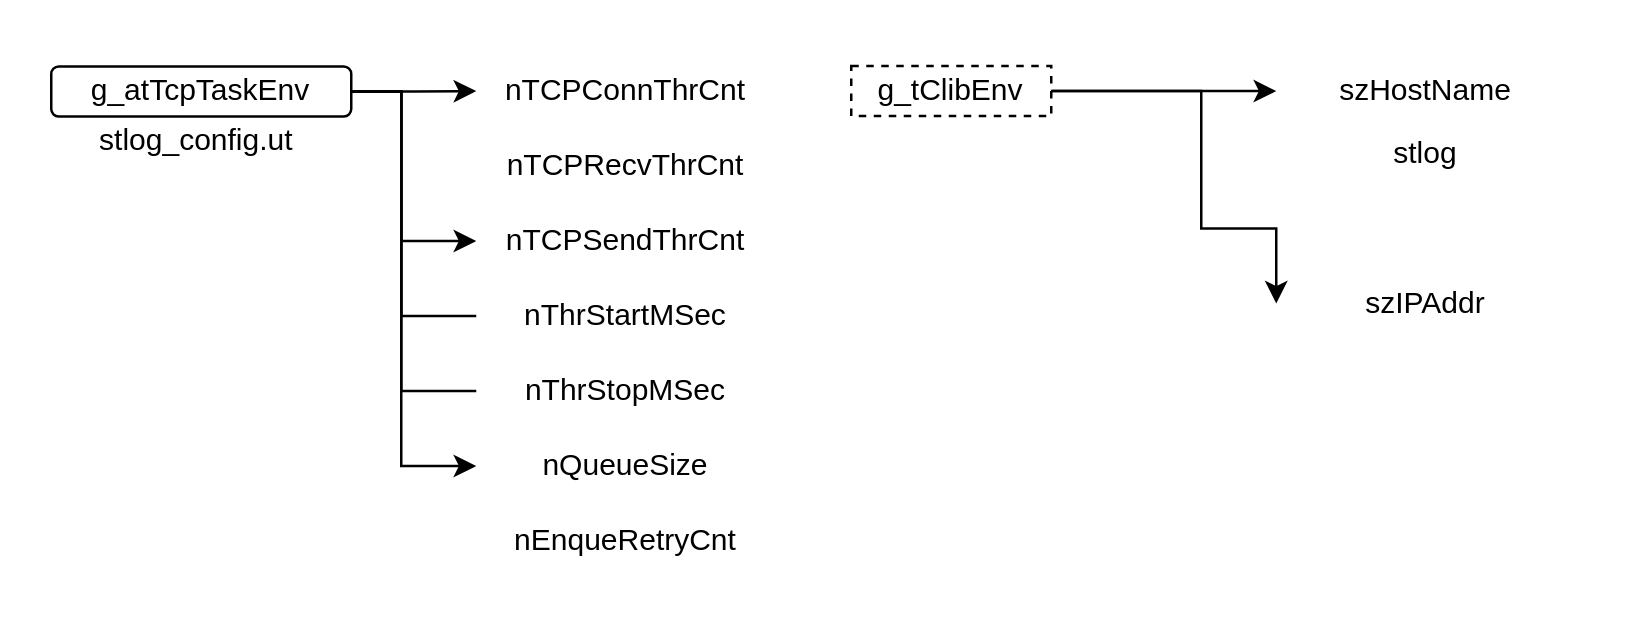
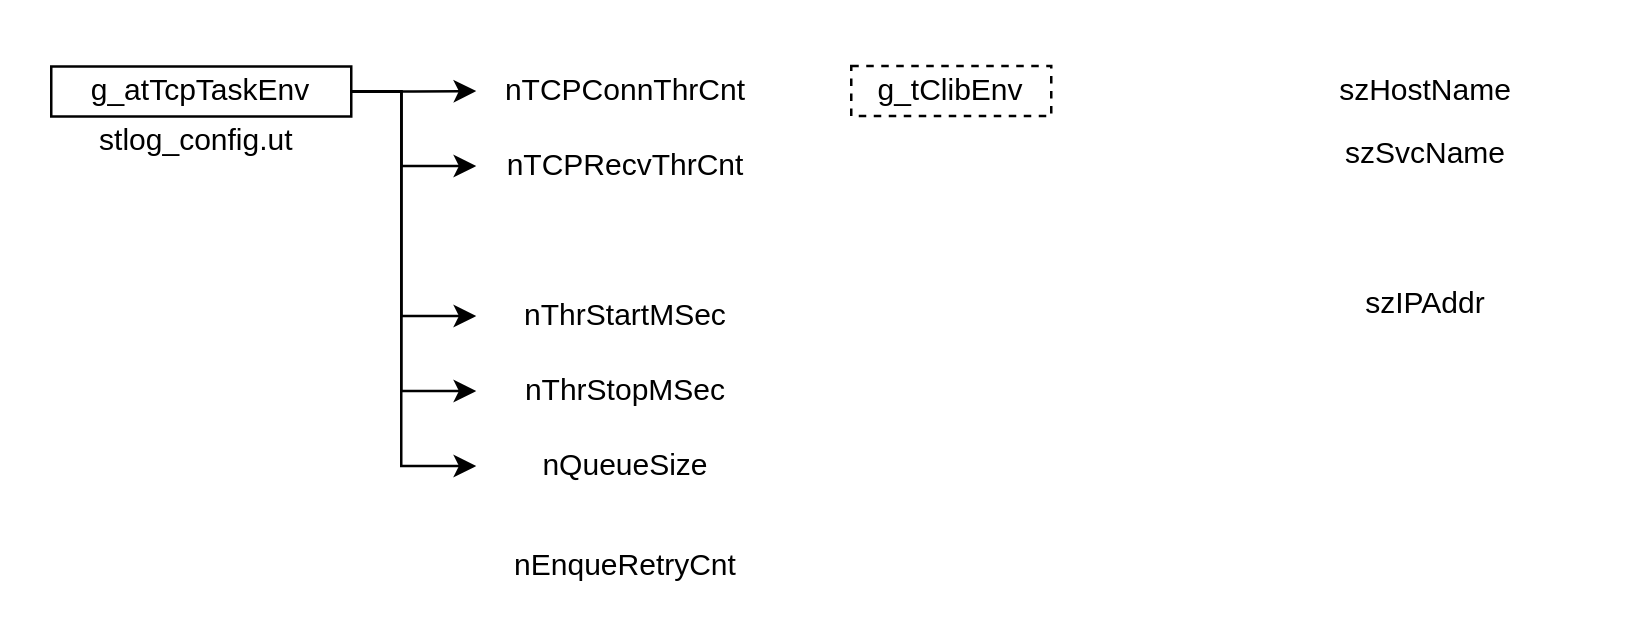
node "g_atTcpTaskEnv": shape rounded rectangle -> rectangle
edge "g_tClibEnv" -> "szHostName": removed
node "stlog": label "stlog" -> "szSvcName"
edge "g_atTcpTaskEnv" -> "nTCPRecvThrCnt": added
edge "g_tClibEnv" -> "szIPAddr": removed
edge "g_atTcpTaskEnv" -> "nTCPSendThrCnt": removed
node "nTCPSendThrCnt": removed
edge "g_atTcpTaskEnv" -- "nThrStartMSec": arrowhead none -> classic
edge "g_atTcpTaskEnv" -- "nThrStopMSec": arrowhead none -> classic
node "nEnqueRetryCnt": moved (626, 541) -> (626, 566)
